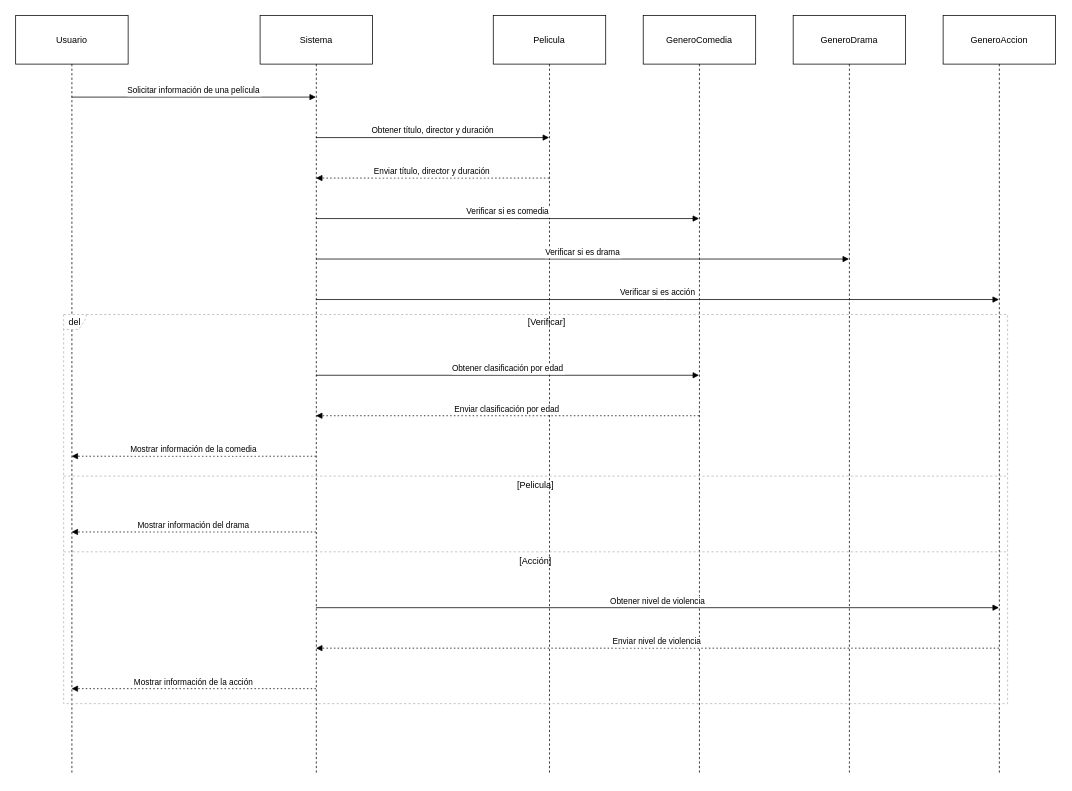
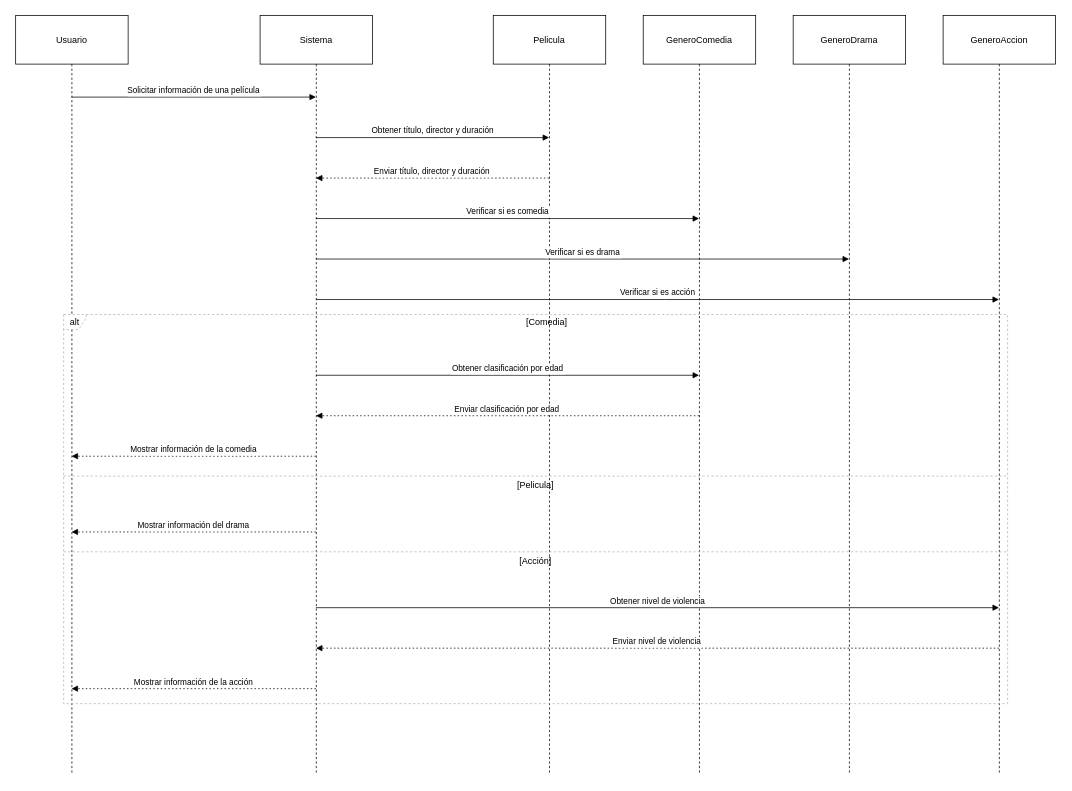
node "[Verificar]": label "[Verificar]" -> "[Comedia]"
node "del": label "del" -> "alt"
